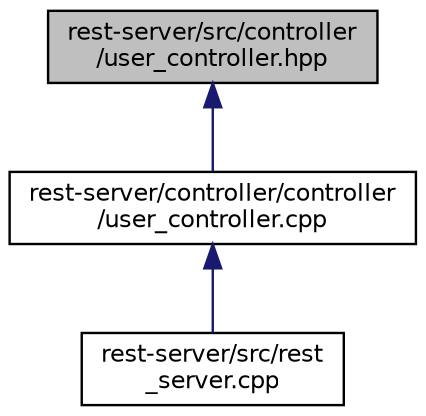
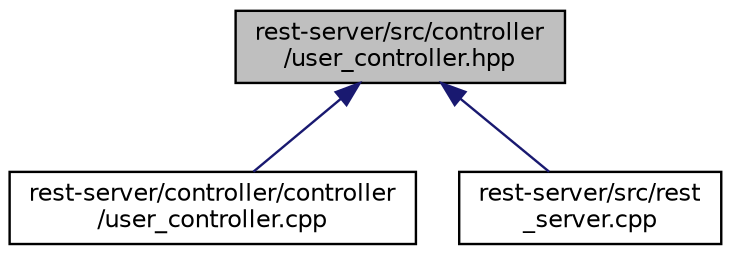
edge "rest-server/src/rest _server.cpp" -> "rest-server/controller/controller /user_controller.cpp": now "rest-server/src/rest _server.cpp" -> "rest-server/src/controller /user_controller.hpp"
